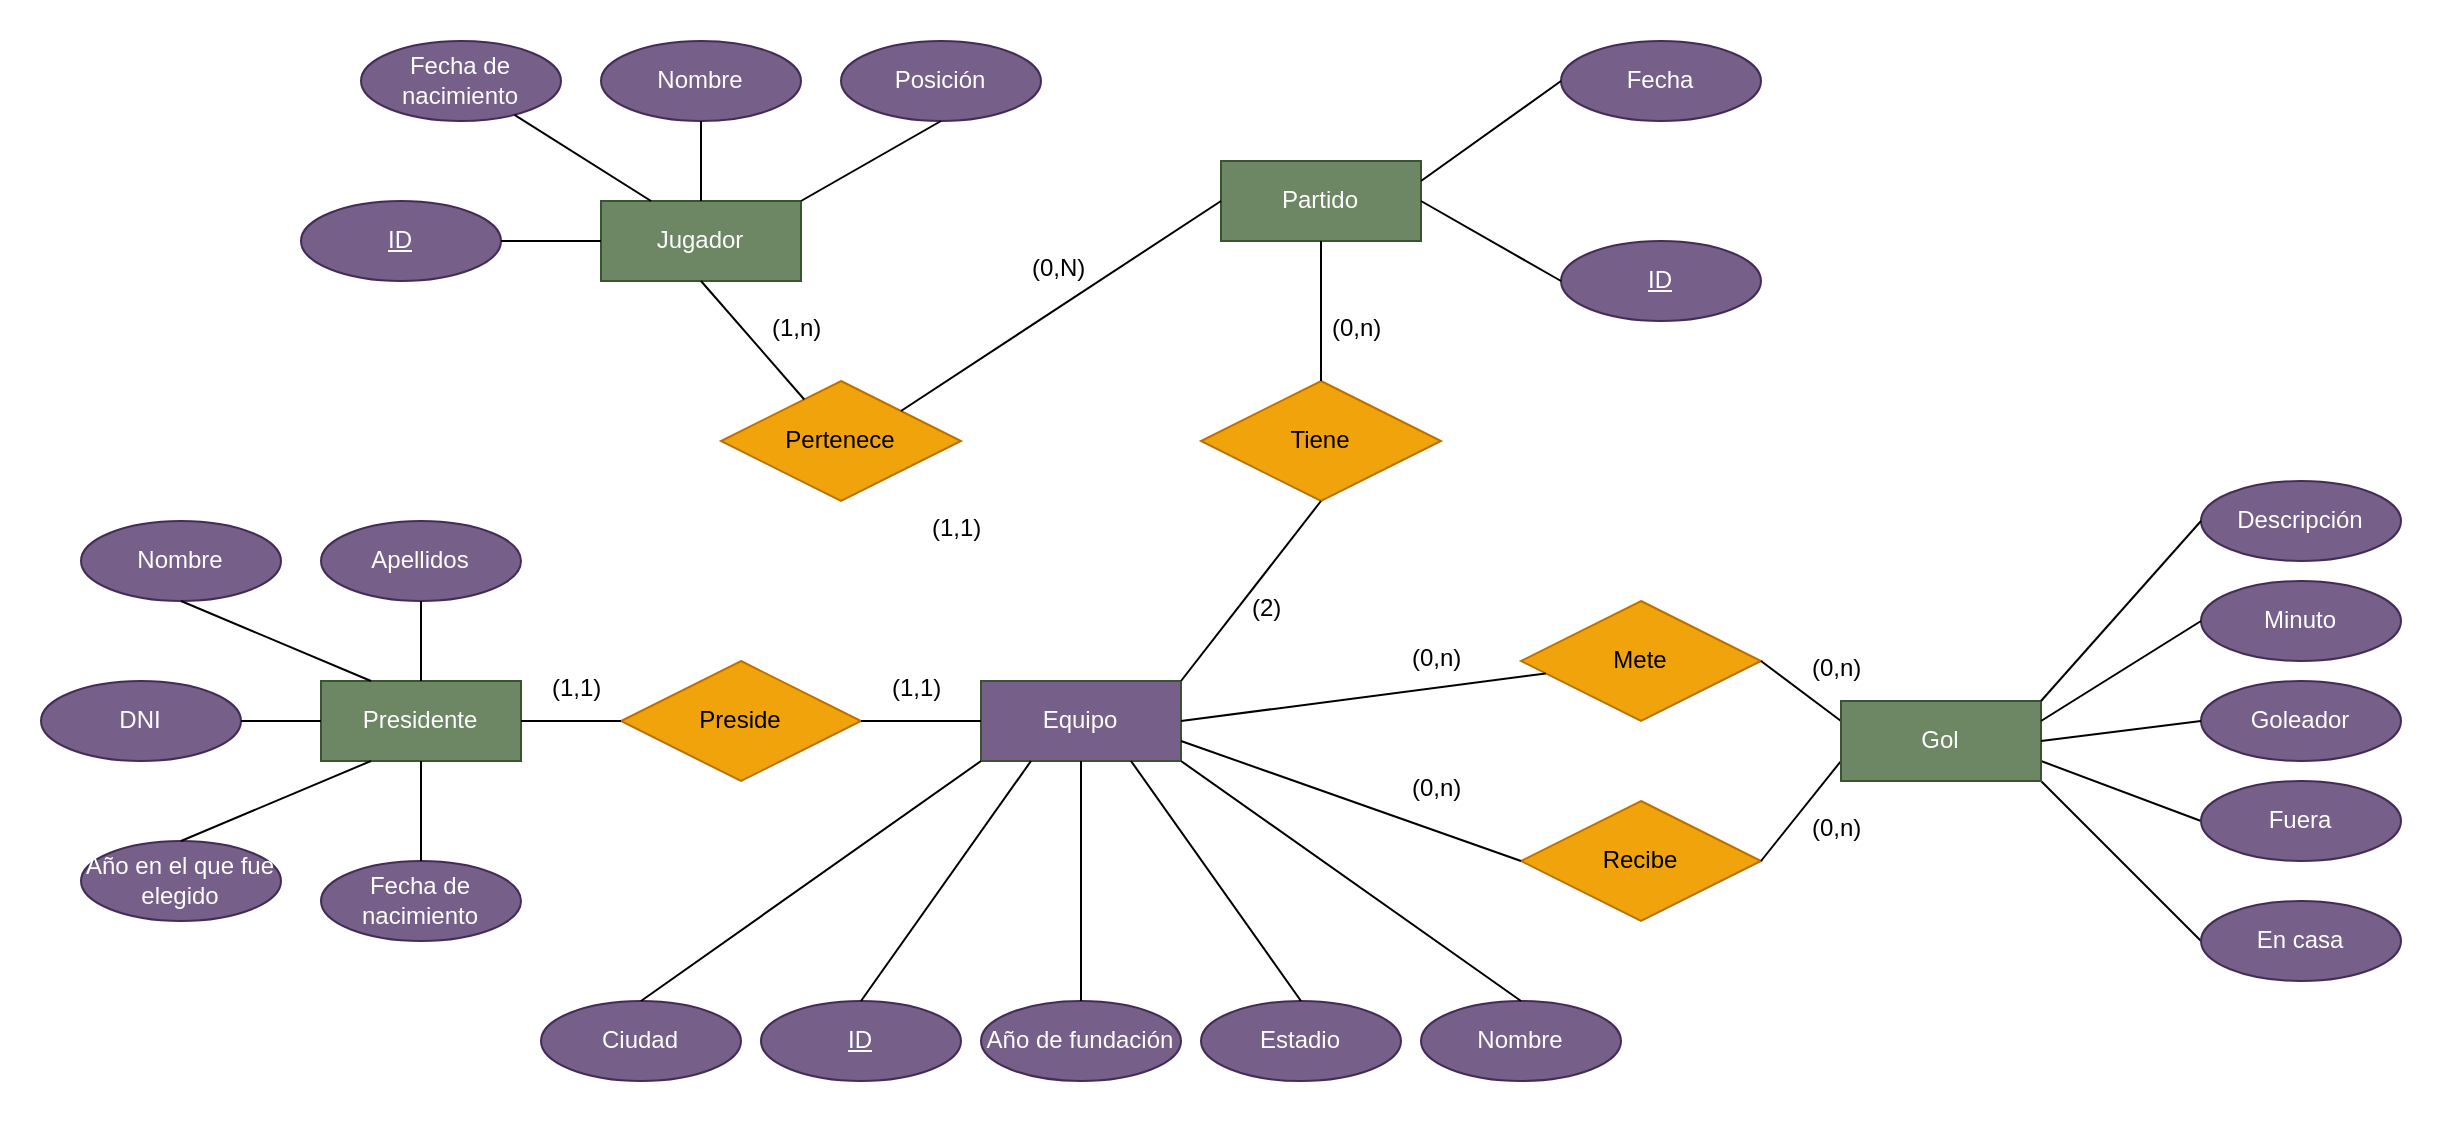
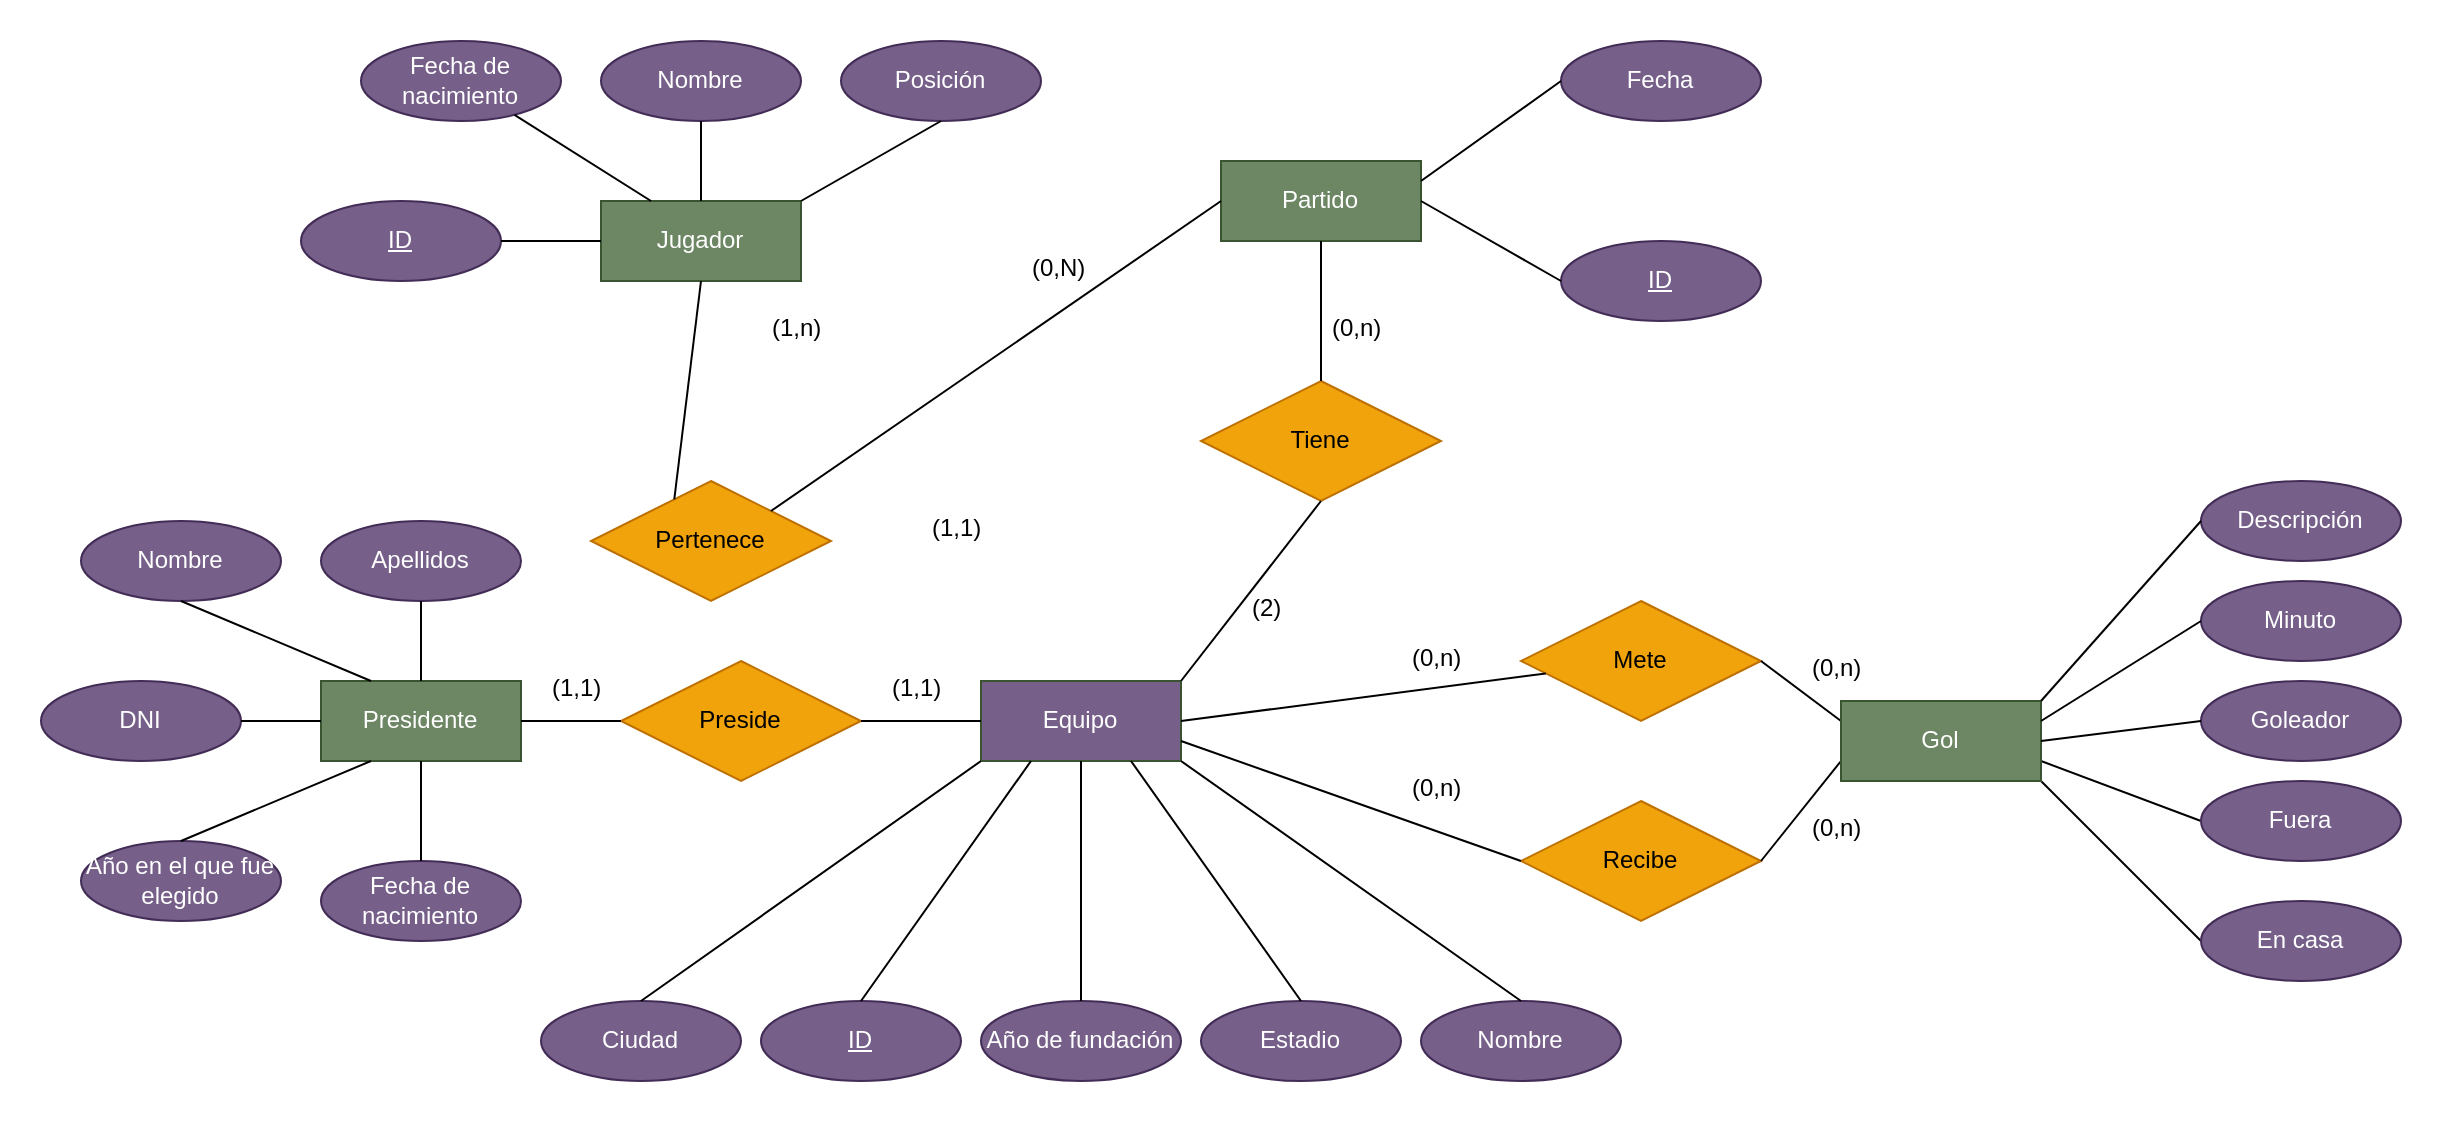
node "Pertenece": moved (841, 441) -> (711, 541)
